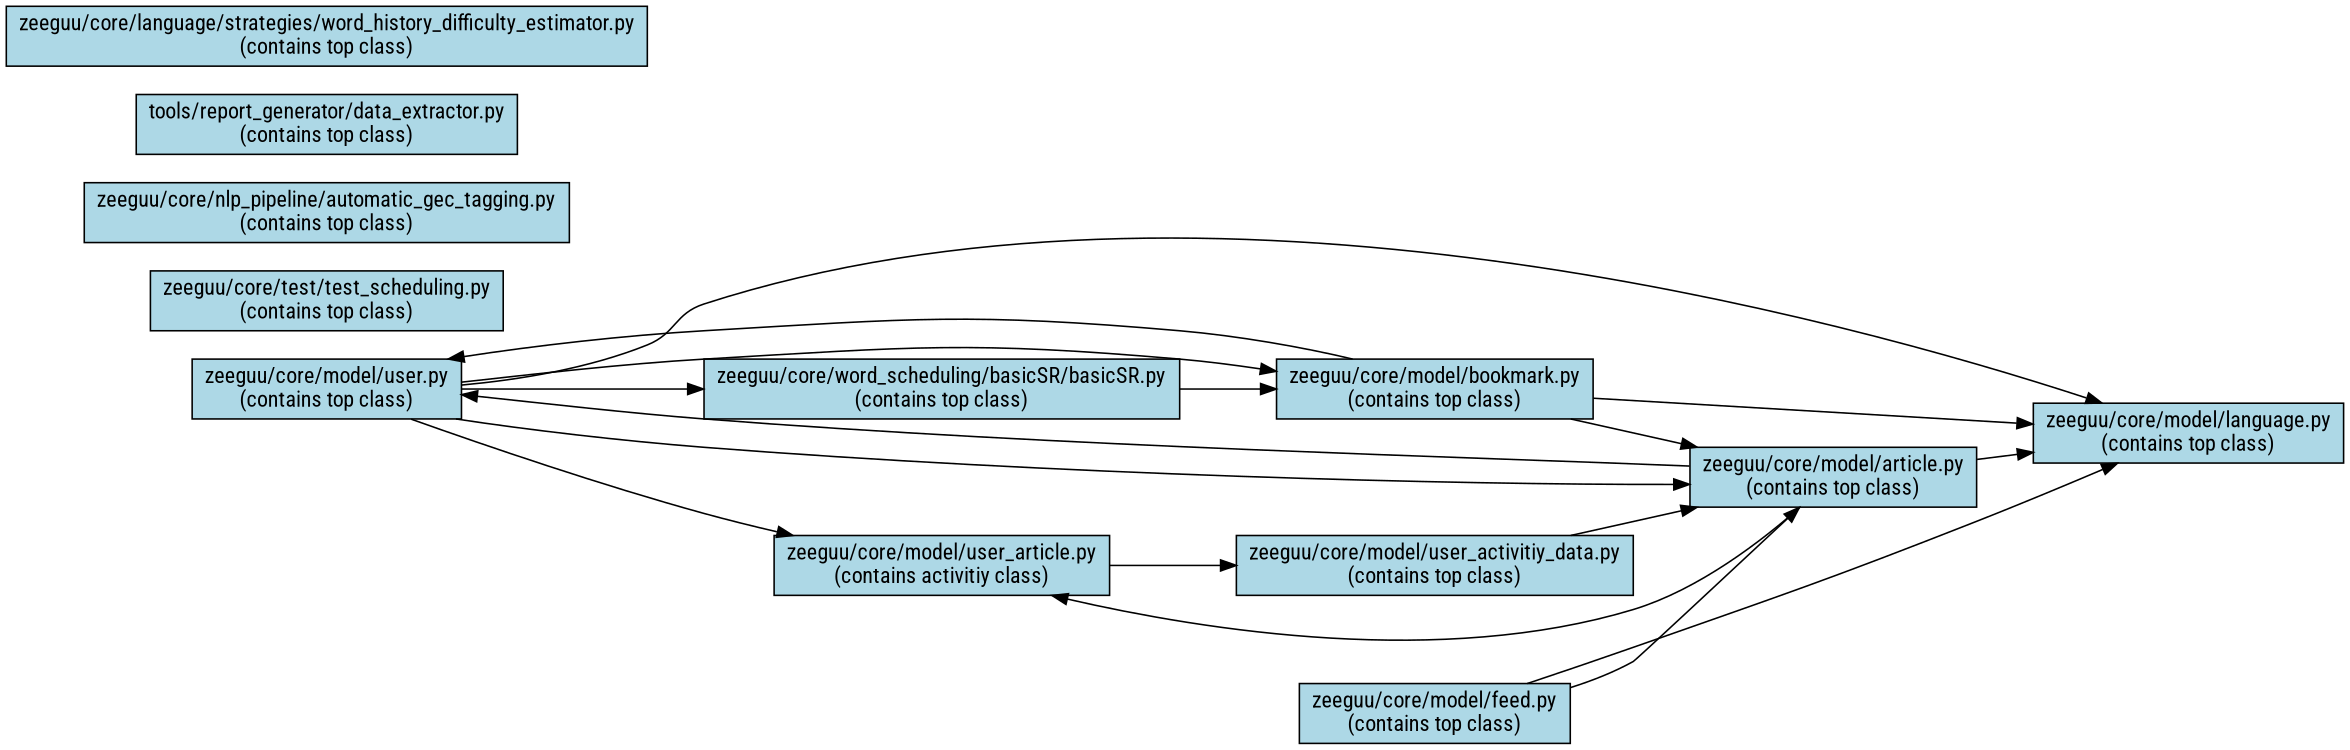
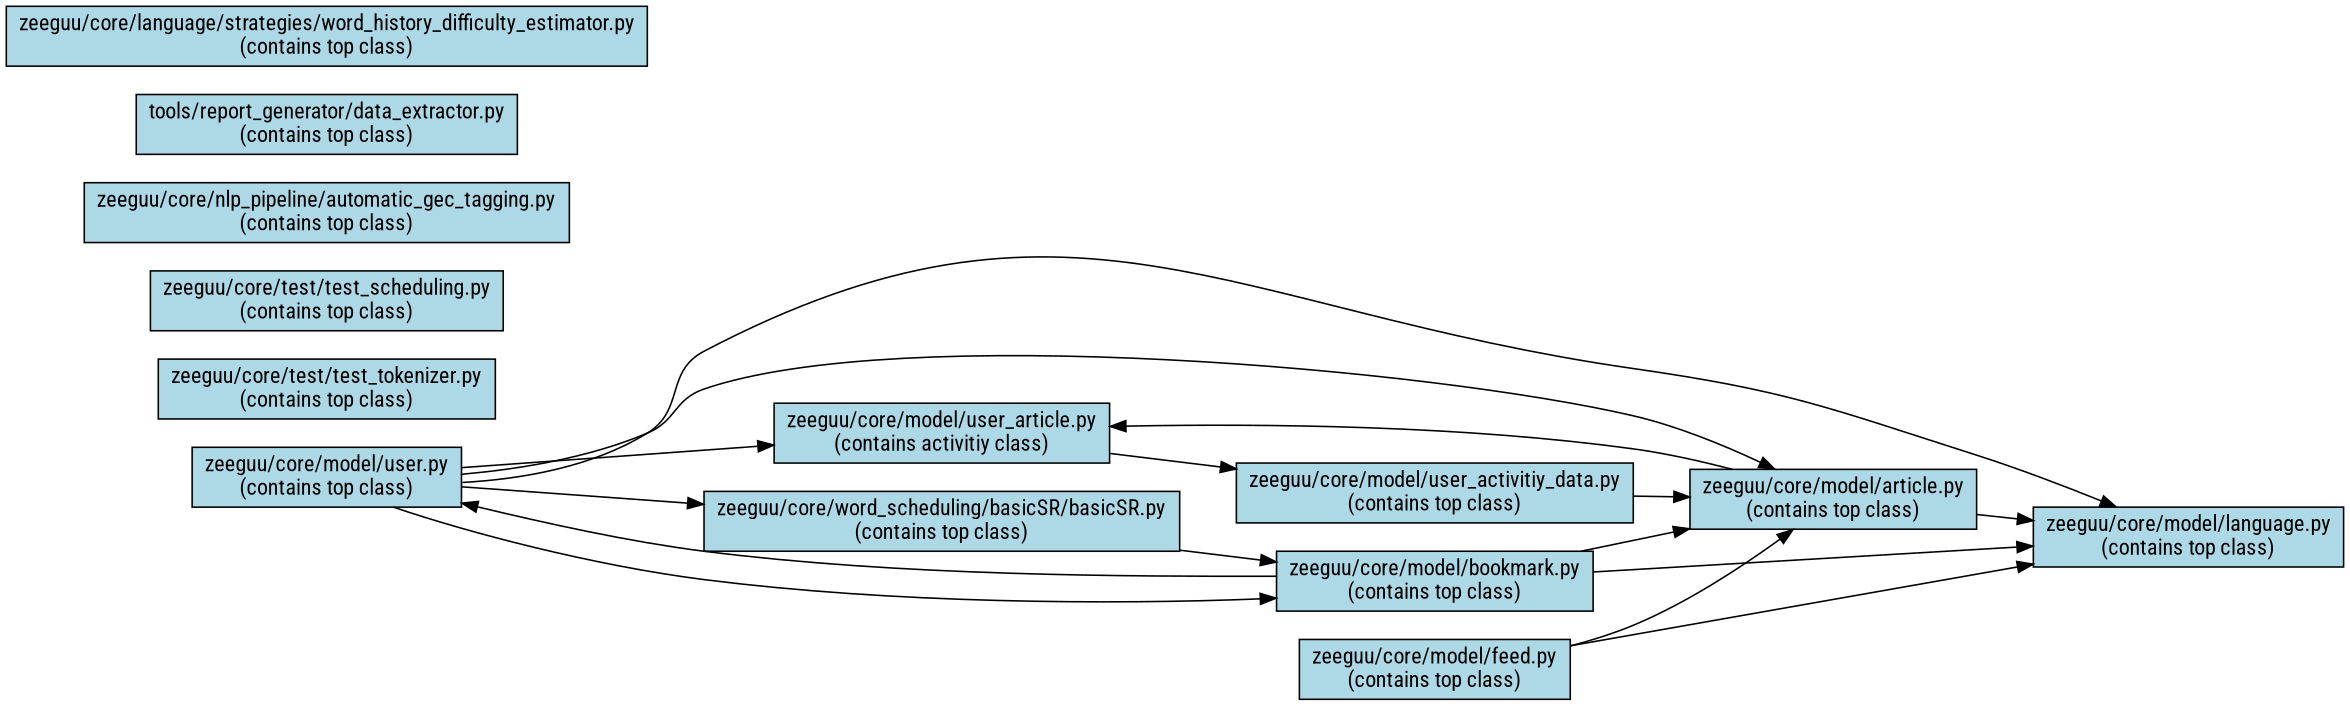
node "zeeguu/core/test/test_tokenizer.py (contains top class)": added
edge "zeeguu/core/model/article.py (contains top class)" -> "zeeguu/core/model/user.py (contains top class)": removed
